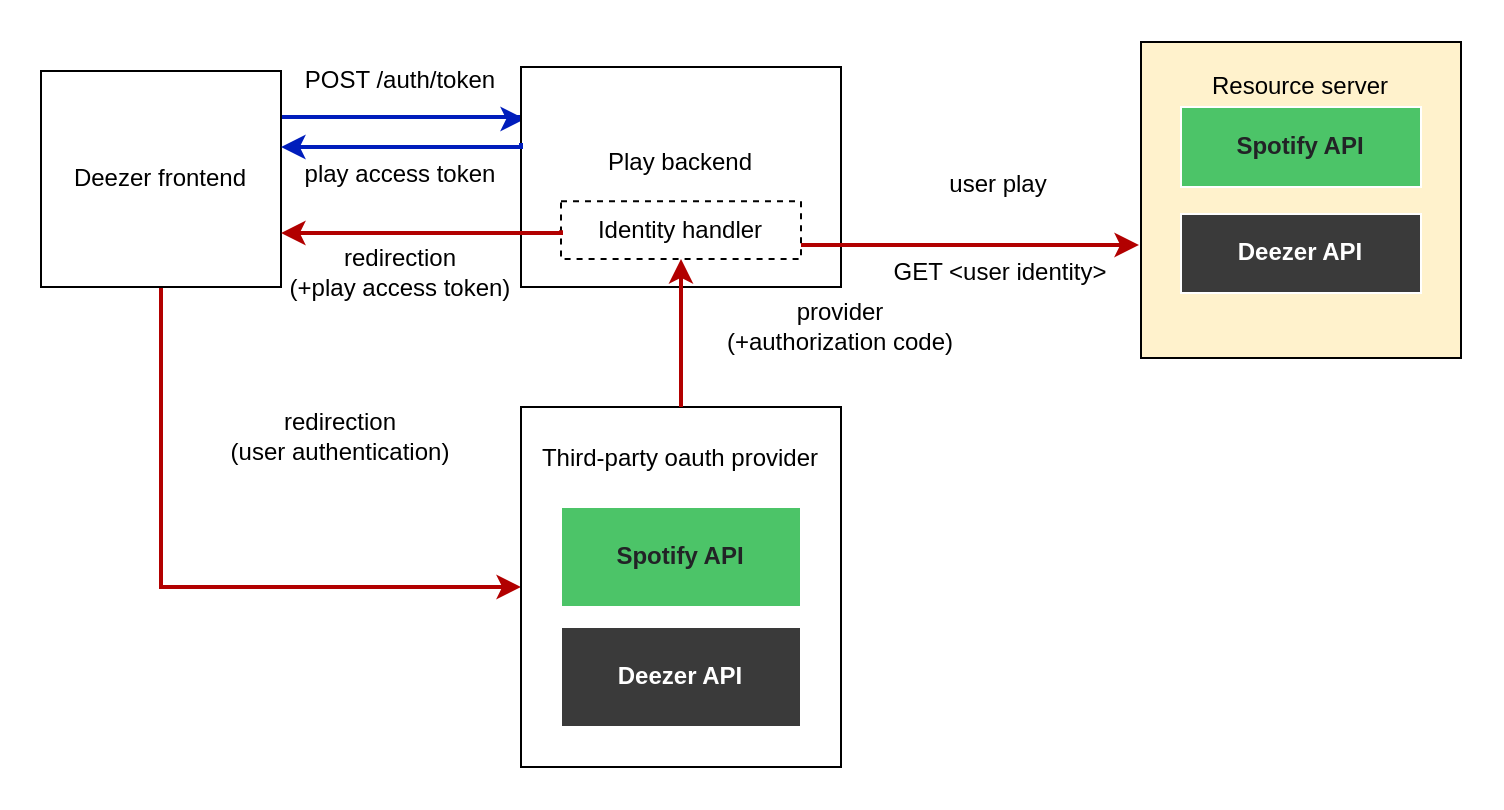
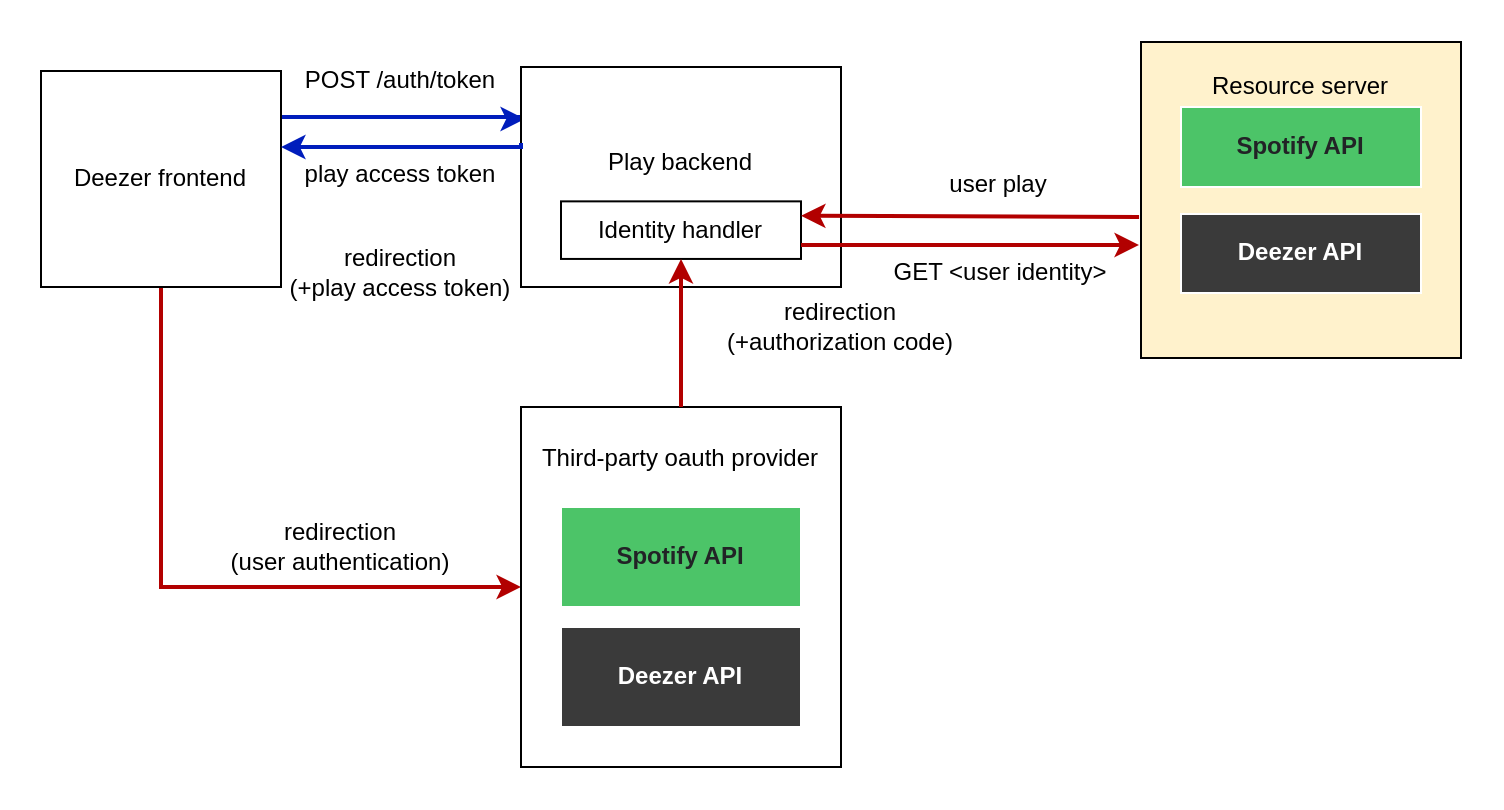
edge "Resource server" -> "Identity handler": added
node "Identity handler": style dashed -> solid
edge "Identity handler" -> "Deezer frontend": removed
node "provider (+authorization code)": label "provider (+authorization code)" -> "redirection (+authorization code)"
node "redirection (user authentication)": moved (341, 437) -> (341, 547)
